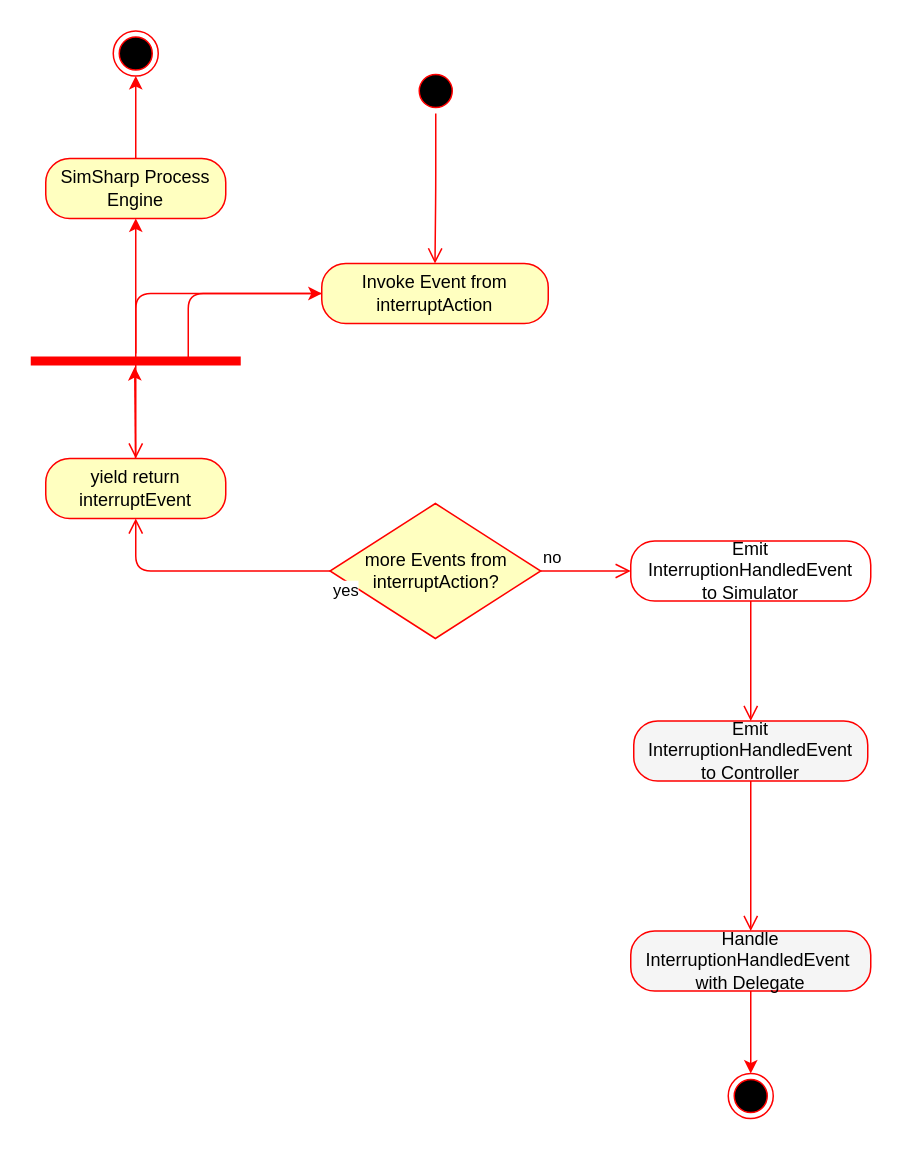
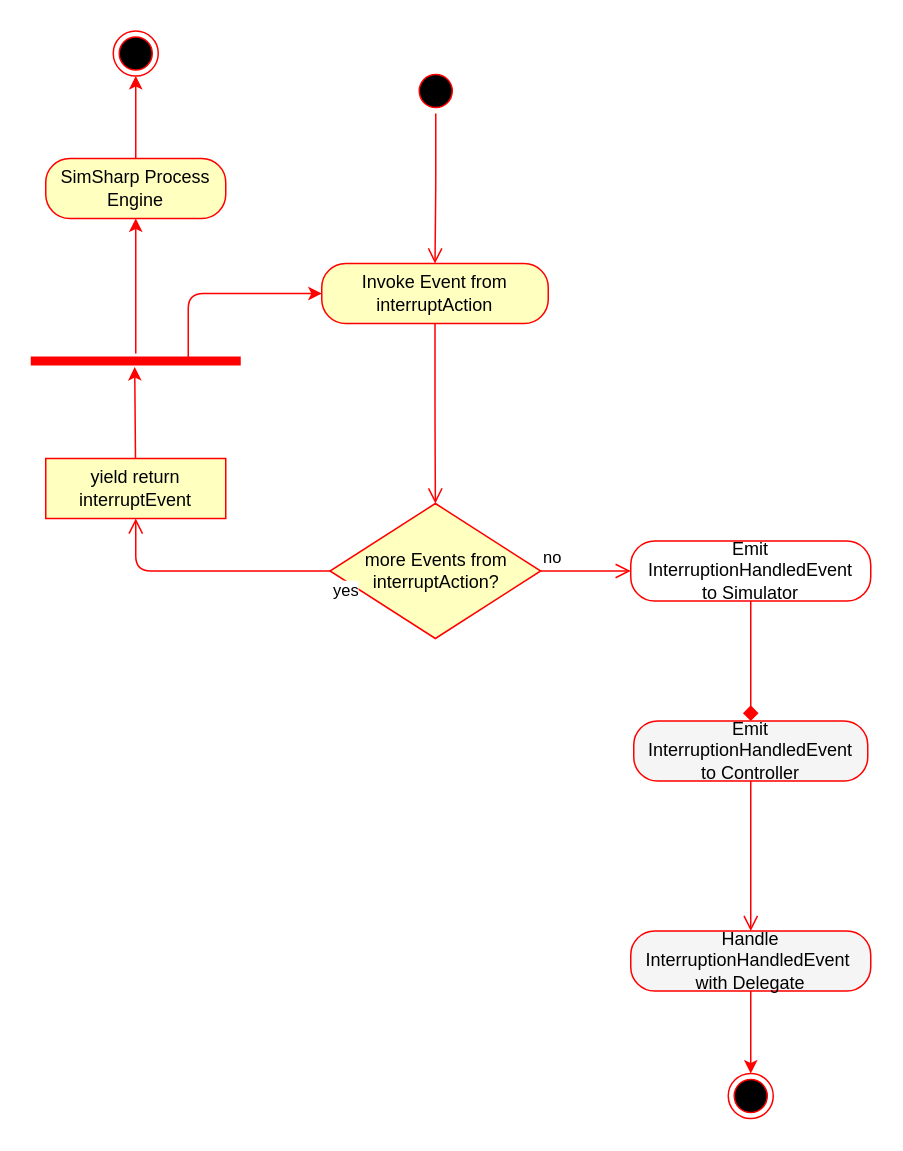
edge "Invoke Event from interruptAction" -> "yield return interruptEvent": now "Invoke Event from interruptAction" -> "more Events from interruptAction?"
node "yield return interruptEvent": shape rounded rectangle -> rectangle
edge "Emit InterruptionHandledEvent to Simulator" -> "Emit InterruptionHandledEvent to Controller": arrowhead open -> diamond
